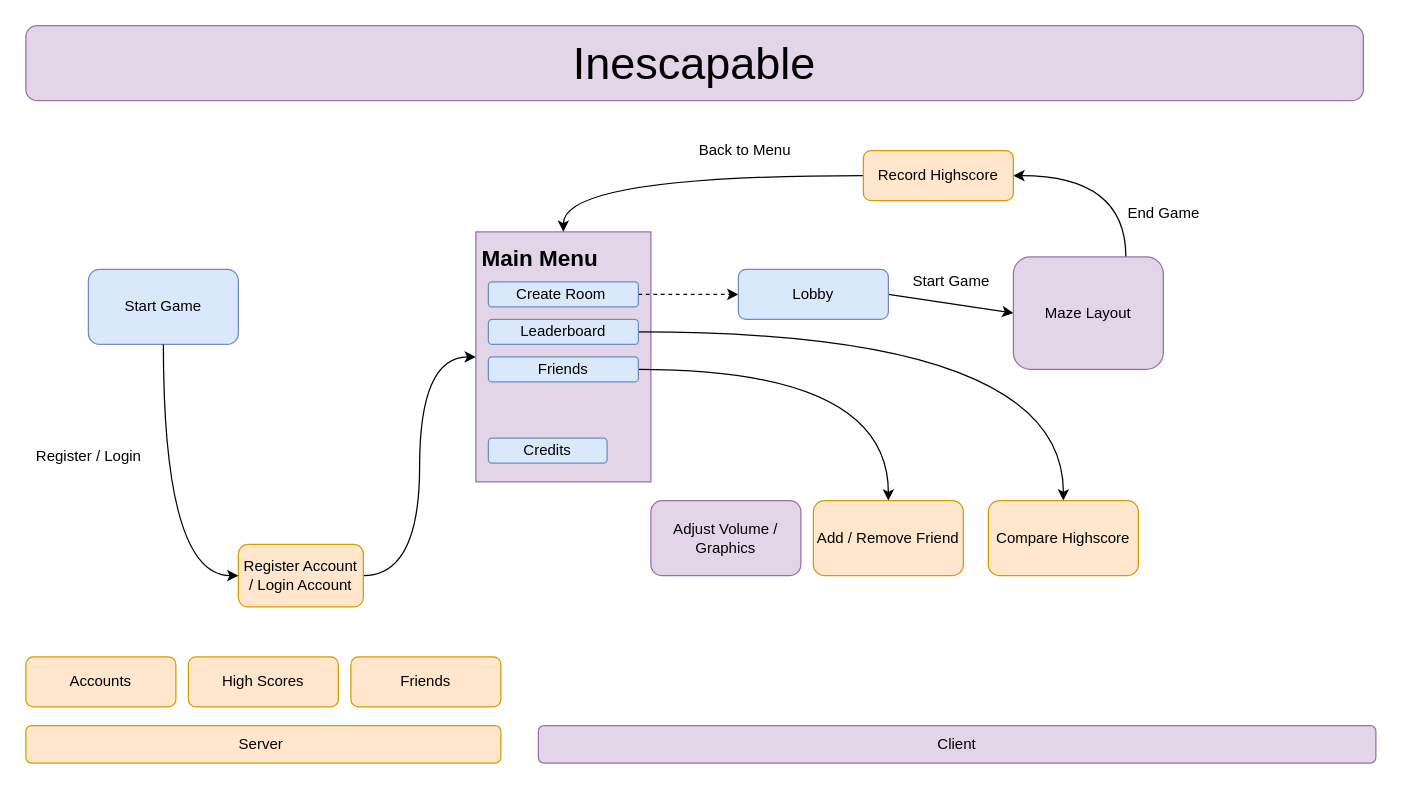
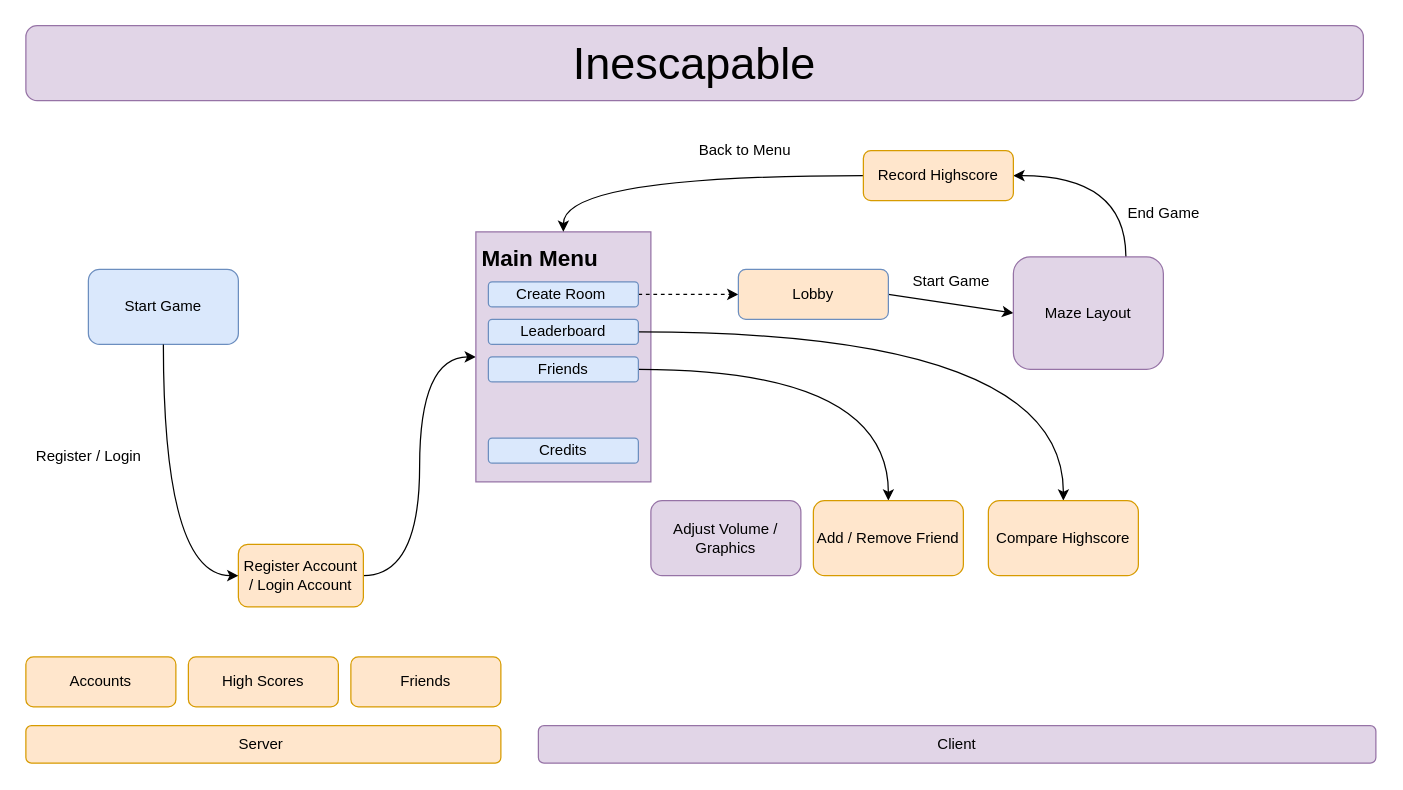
node "Lobby": fillcolor #dae8fc -> #ffe6cc
node "Credits": size 119x25 -> 150x25
